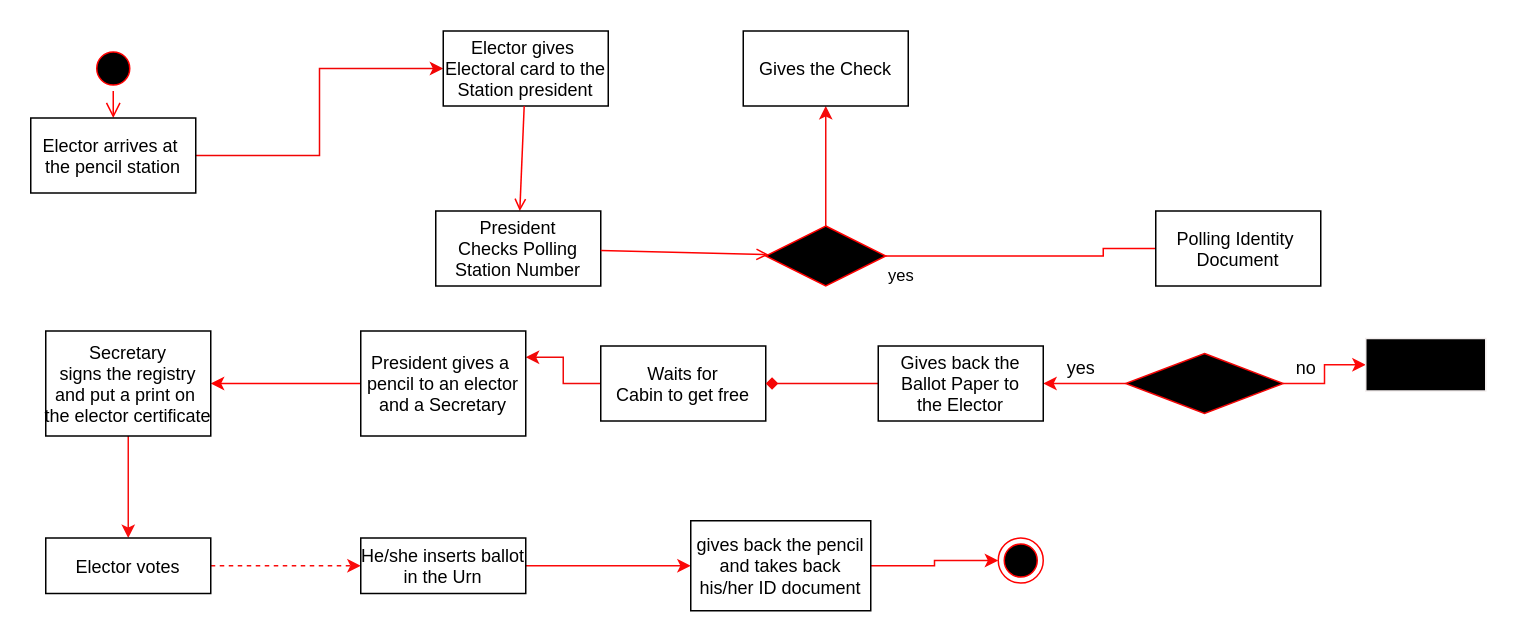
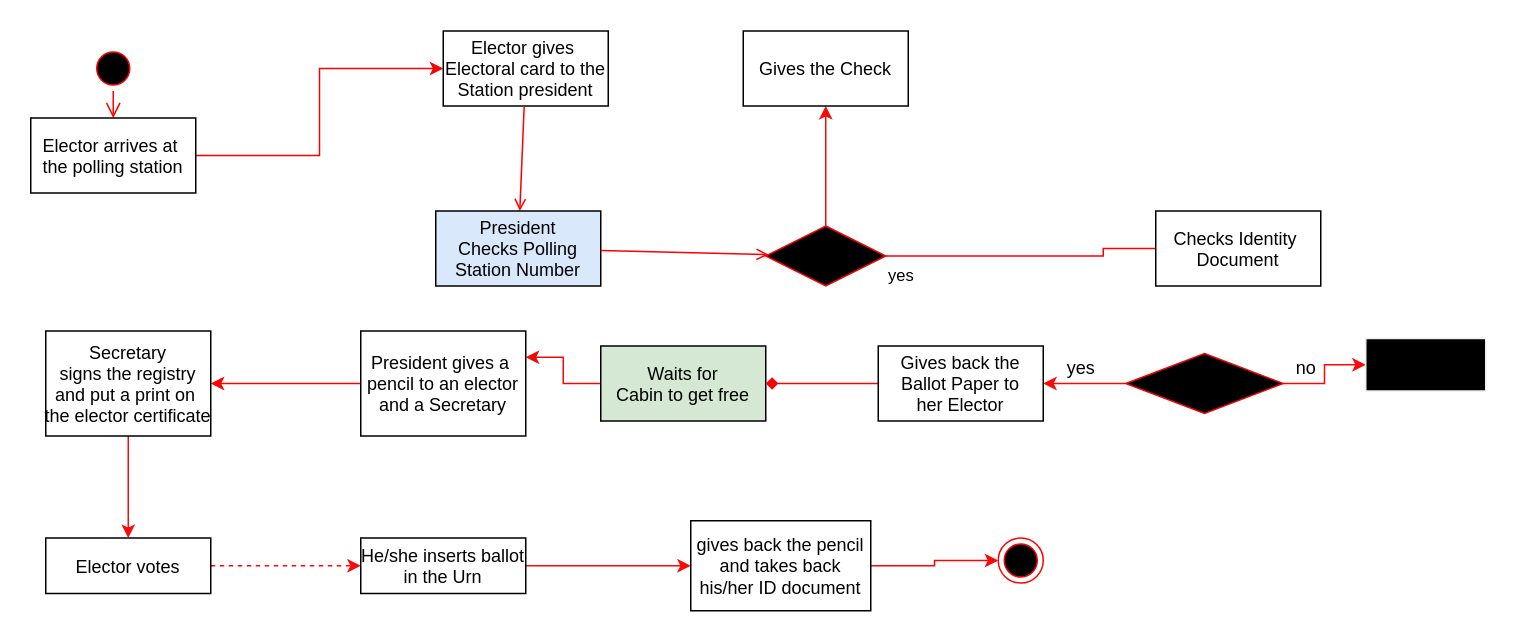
node "Elector arrives at the pencil station": label "Elector arrives at the pencil station" -> "Elector arrives at the polling station"
node "Polling Identity Document": label "Polling Identity Document" -> "Checks Identity Document"
node "President Checks Polling Station Number": fillcolor #ffffff -> #dae8fc
node "Gives back the Ballot Paper to the Elector": label "Gives back the Ballot Paper to the Elector" -> "Gives back the Ballot Paper to her Elector"
node "Waits for Cabin to get free": fillcolor #ffffff -> #d5e8d4
